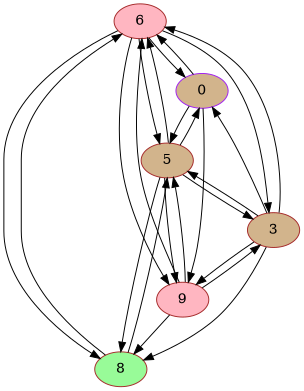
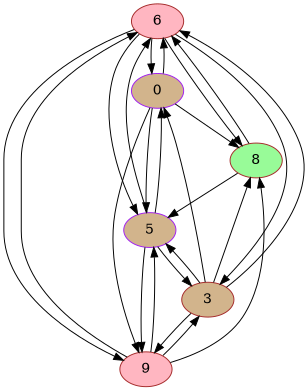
node "5": color brown -> purple
edge "5" -> "8": now "0" -> "8"
